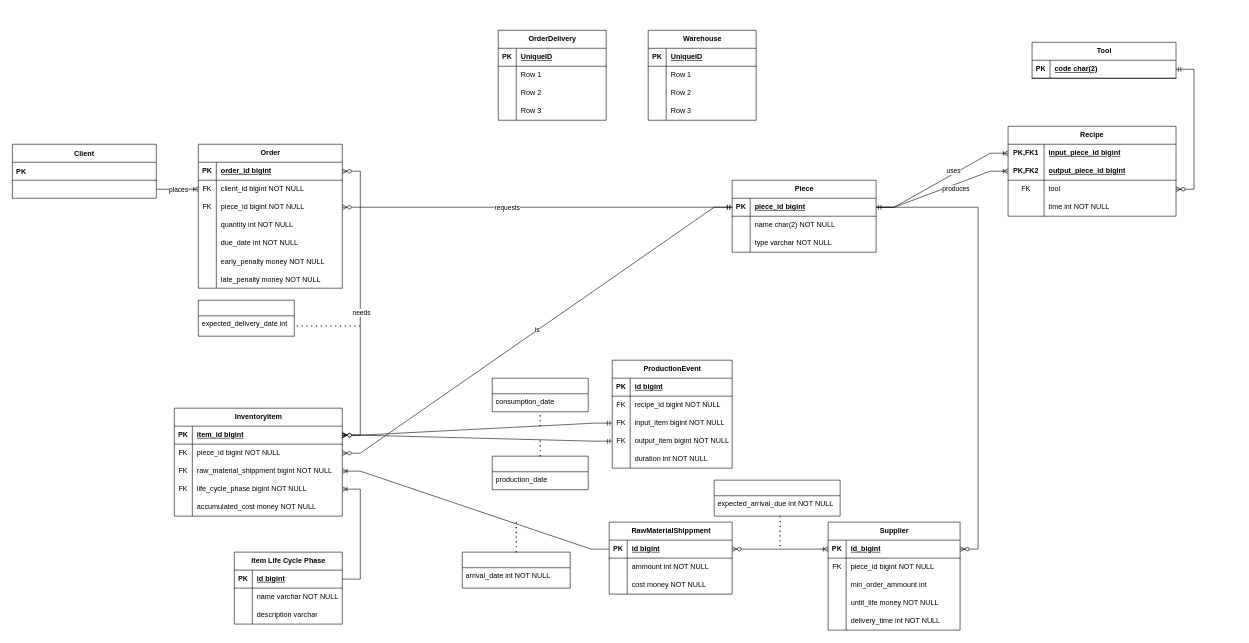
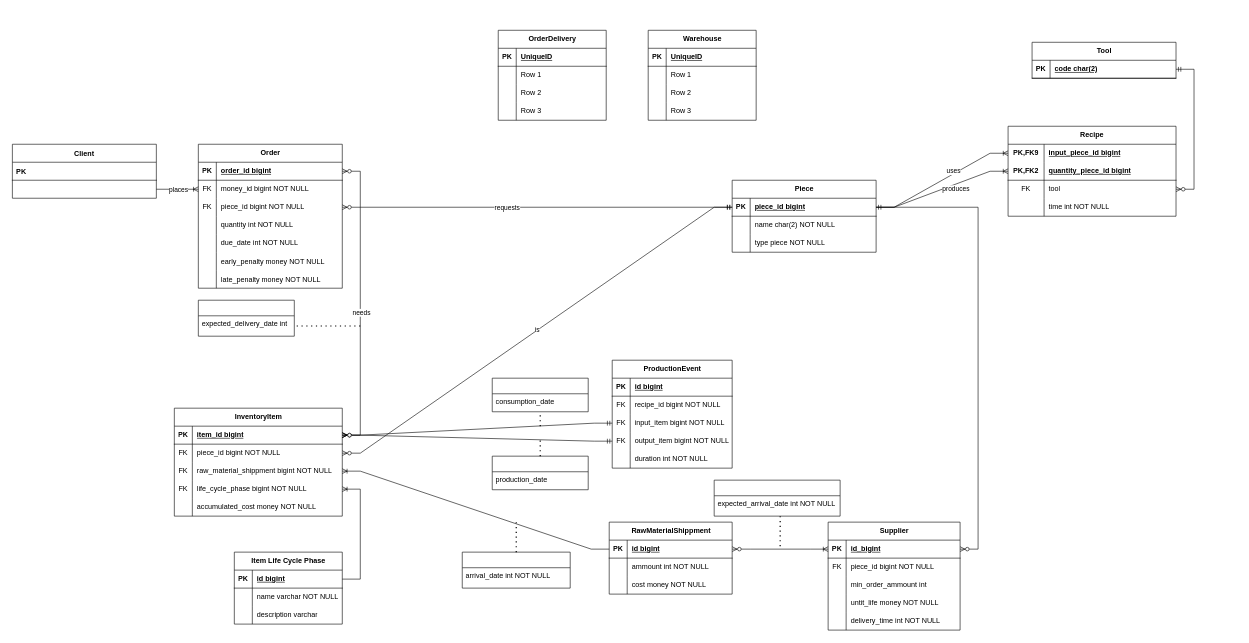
node "PK,FK1": label "PK,FK1" -> "PK,FK9"
node "output_piece_id bigint": label "output_piece_id bigint" -> "quantity_piece_id bigint"
node "client_id bigint NOT NULL": label "client_id bigint NOT NULL" -> "money_id bigint NOT NULL"
node "type varchar NOT NULL": label "type varchar NOT NULL" -> "type piece NOT NULL"
node "expected_arrival_due int NOT NULL": label "expected_arrival_due int NOT NULL" -> "expected_arrival_date int NOT NULL"
